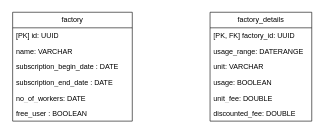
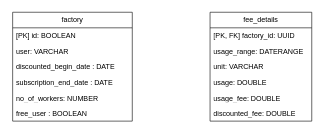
node "factory_details": label "factory_details" -> "fee_details"
node "[PK] id: UUID": label "[PK] id: UUID" -> "[PK] id: BOOLEAN"
node "name: VARCHAR": label "name: VARCHAR" -> "user: VARCHAR"
node "subscription_begin_date : DATE": label "subscription_begin_date : DATE" -> "discounted_begin_date : DATE"
node "usage: BOOLEAN": label "usage: BOOLEAN" -> "usage: DOUBLE"
node "no_of_workers: DATE": label "no_of_workers: DATE" -> "no_of_workers: NUMBER"
node "unit_fee: DOUBLE": label "unit_fee: DOUBLE" -> "usage_fee: DOUBLE"
